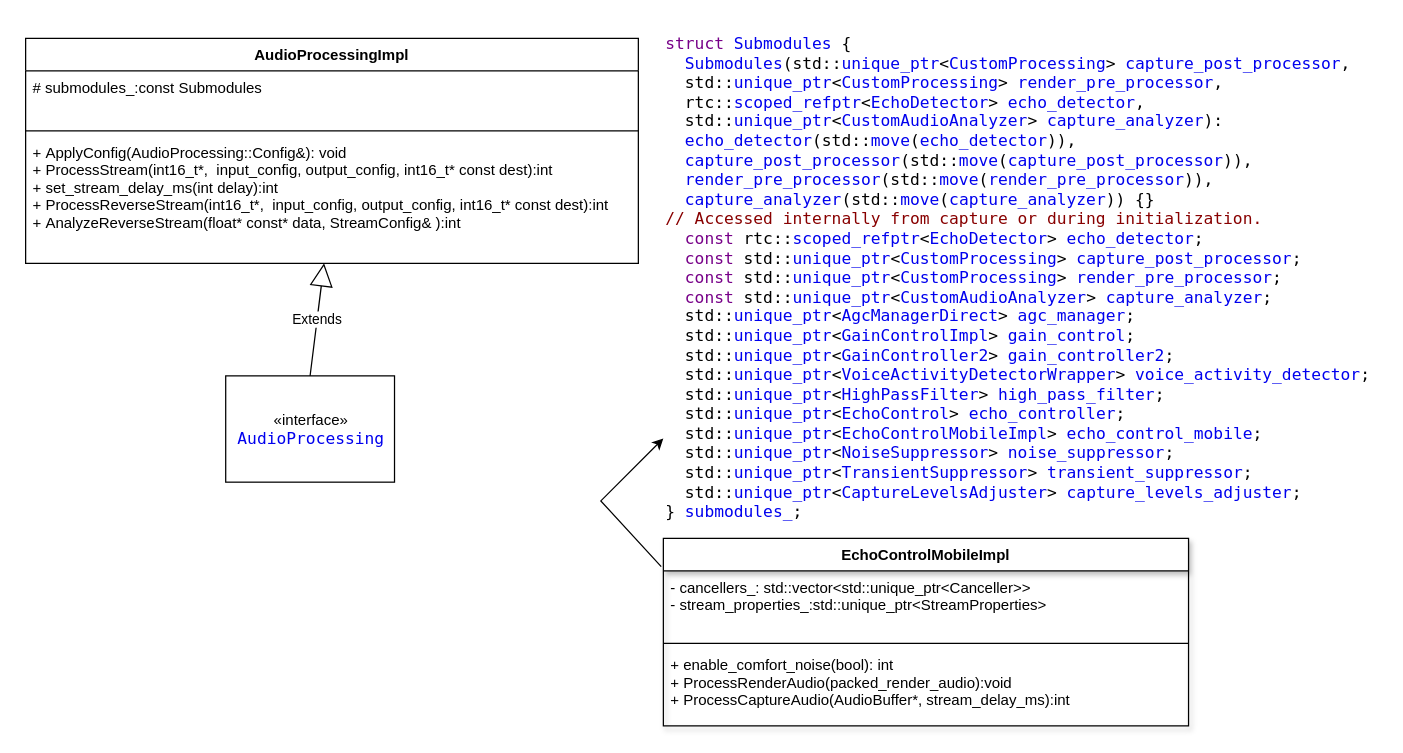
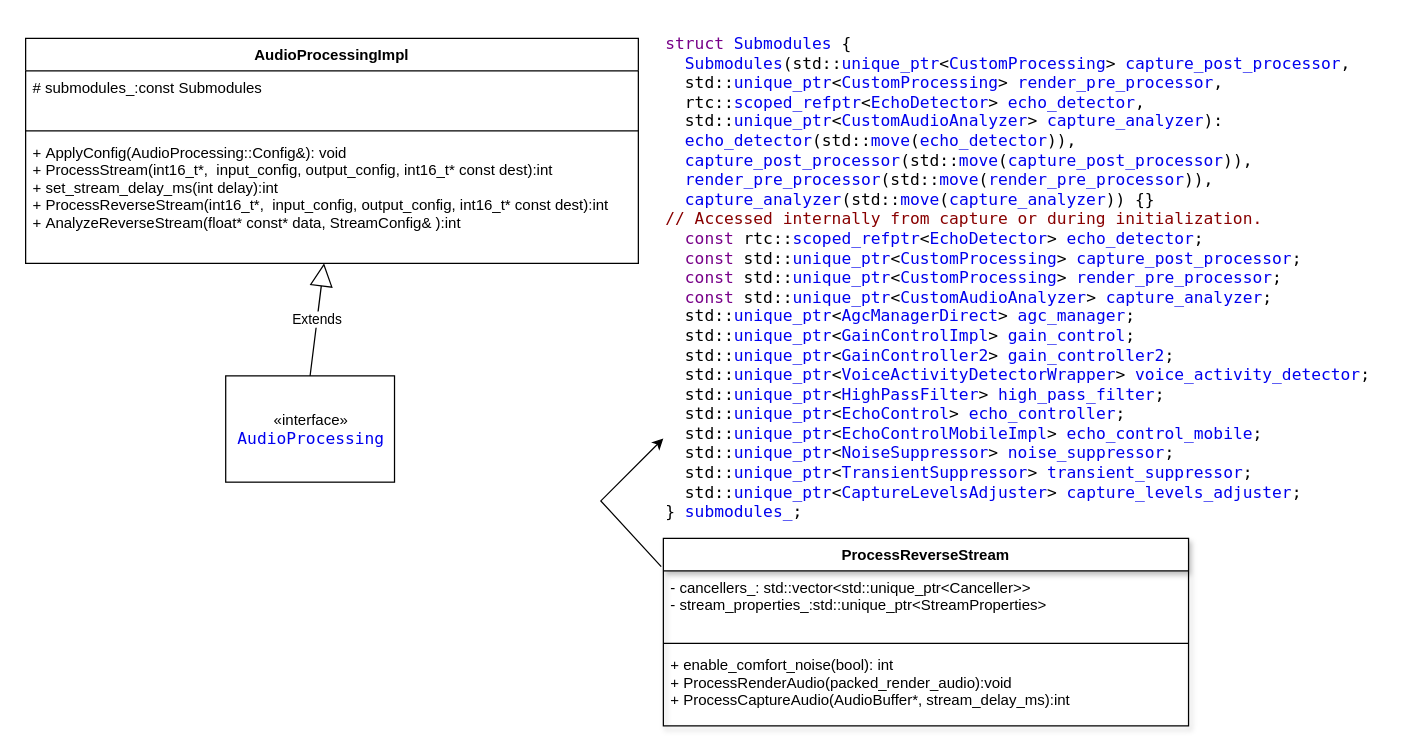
node "EchoControlMobileImpl": label "EchoControlMobileImpl" -> "ProcessReverseStream"
